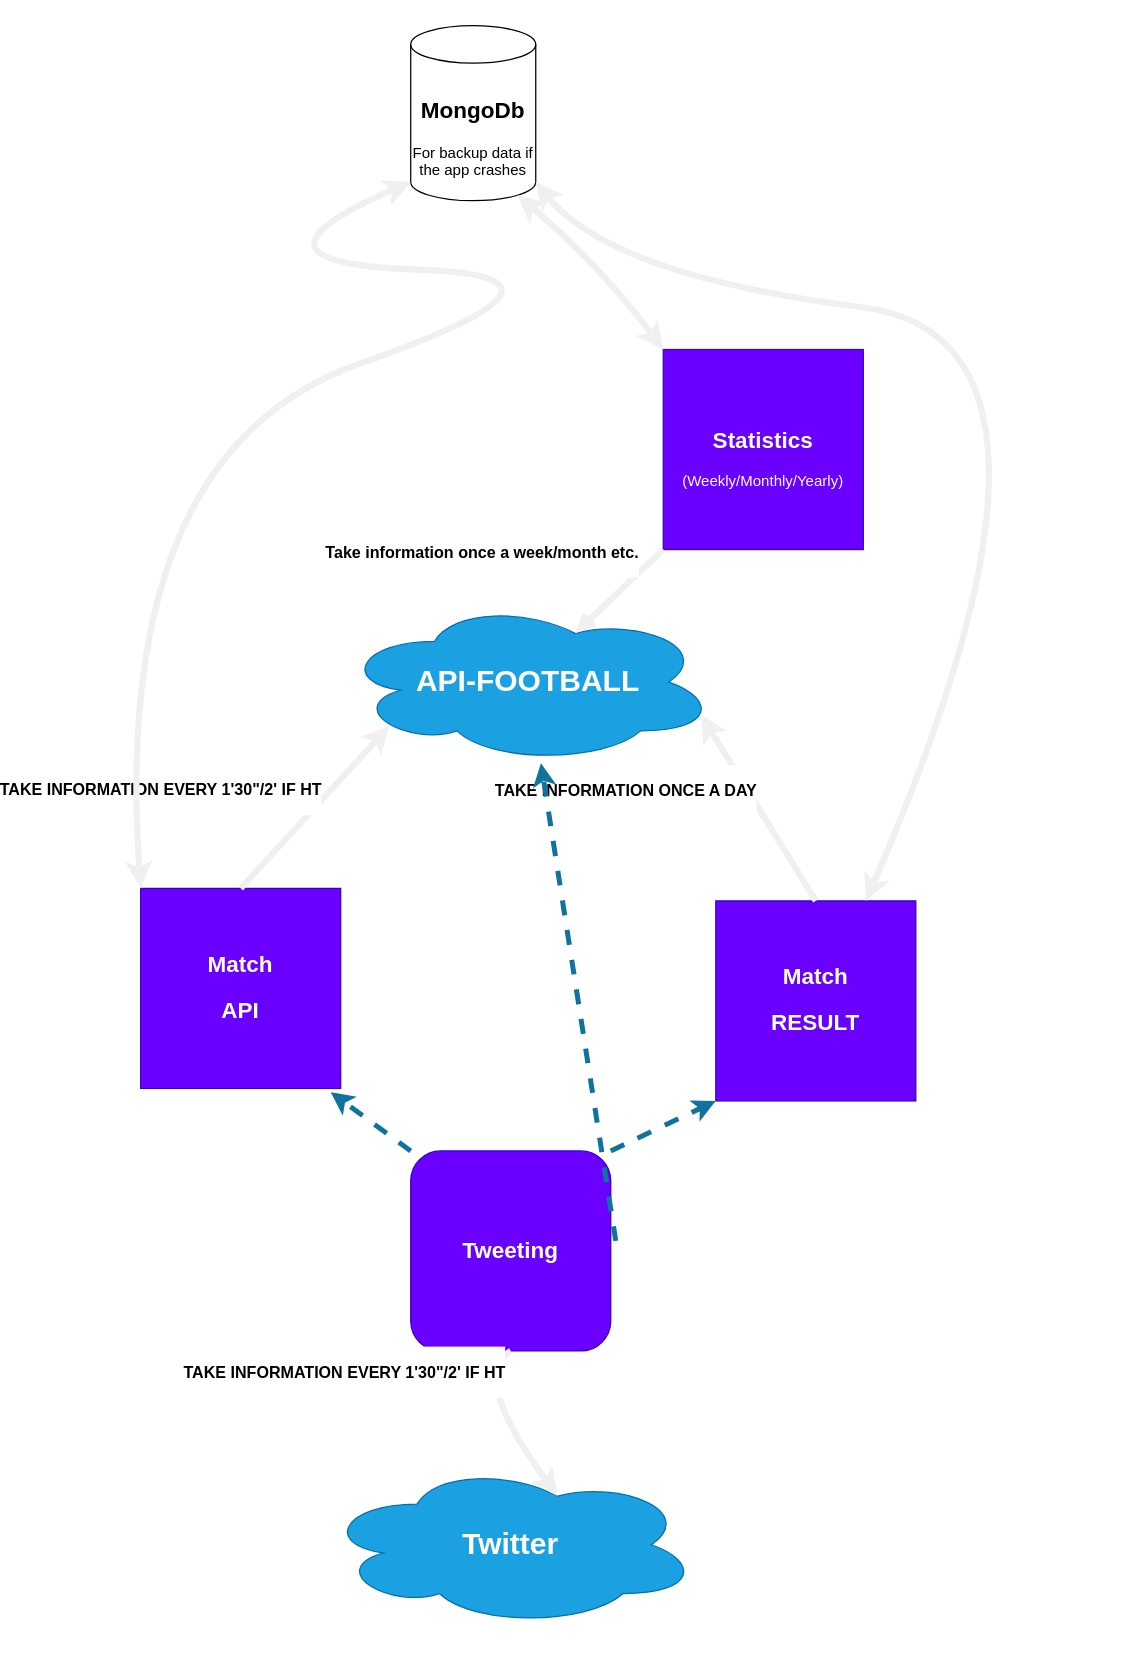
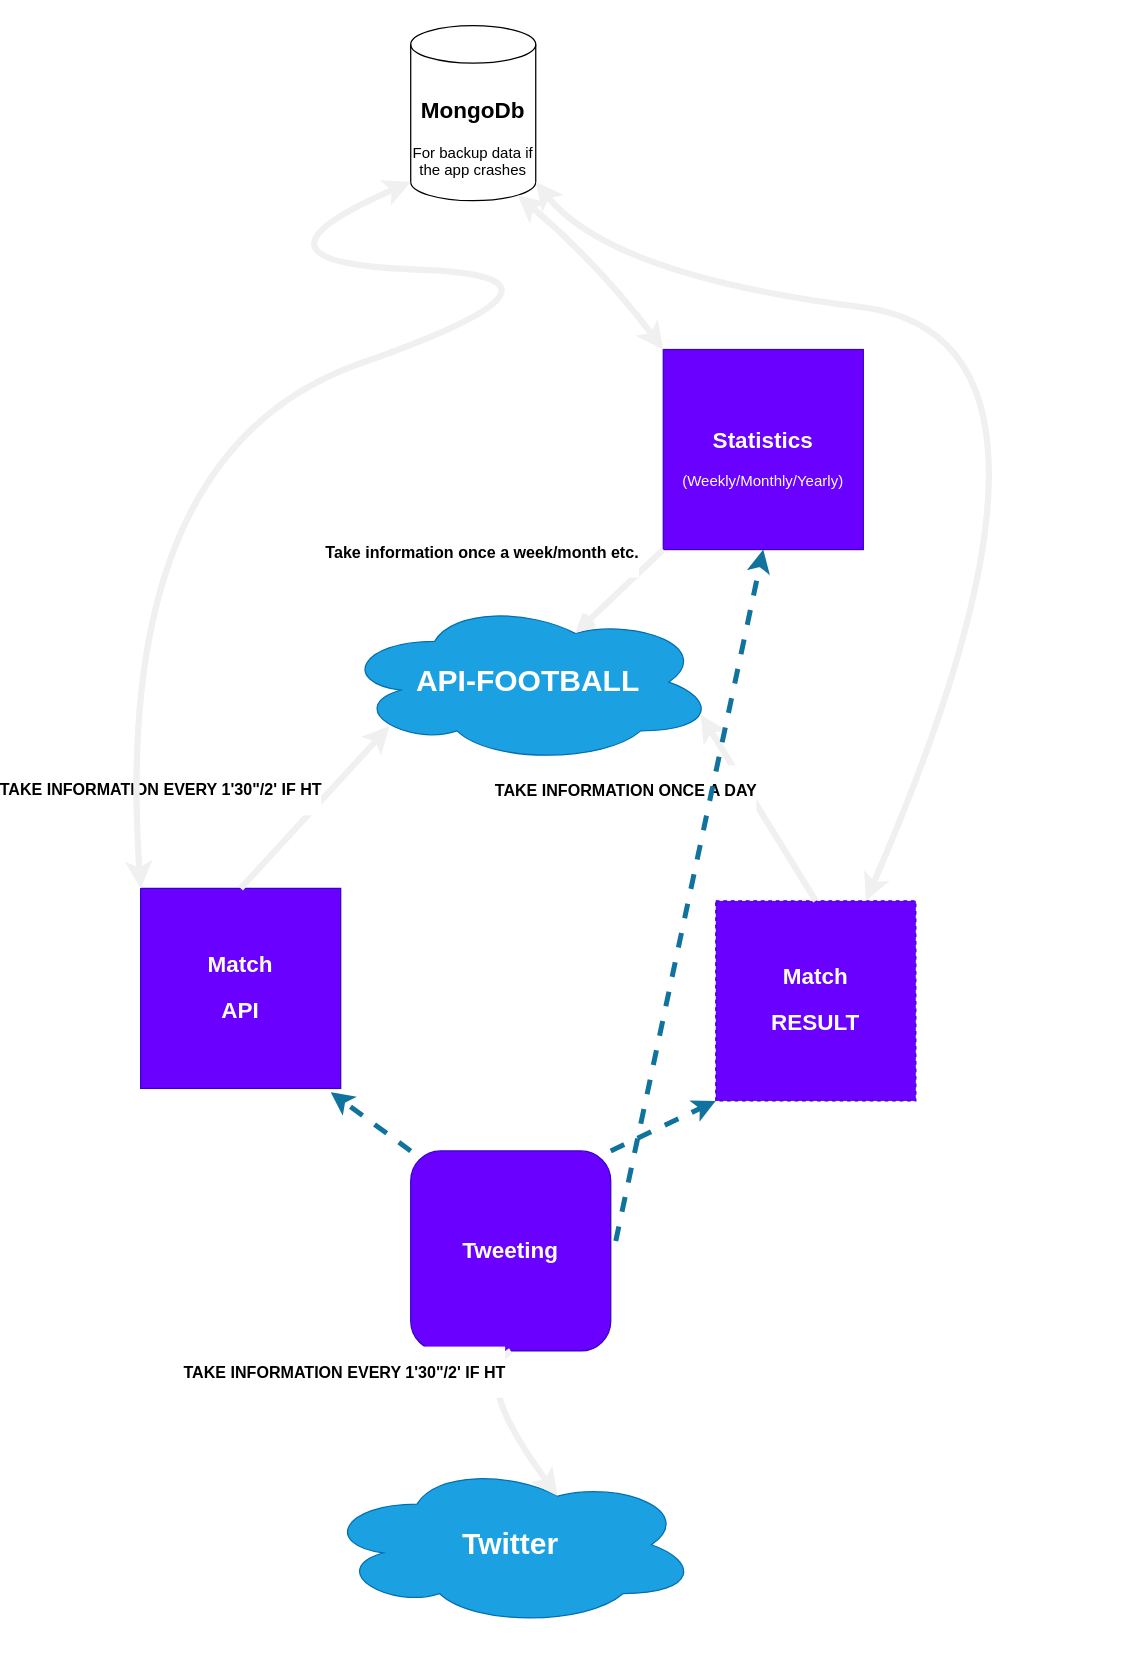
edge "Tweeting" -> "API-FOOTBALL": now "Tweeting" -> "Statistics (Weekly/Monthly/Yearly)"
node "MatchRESULT": style solid -> dashed
